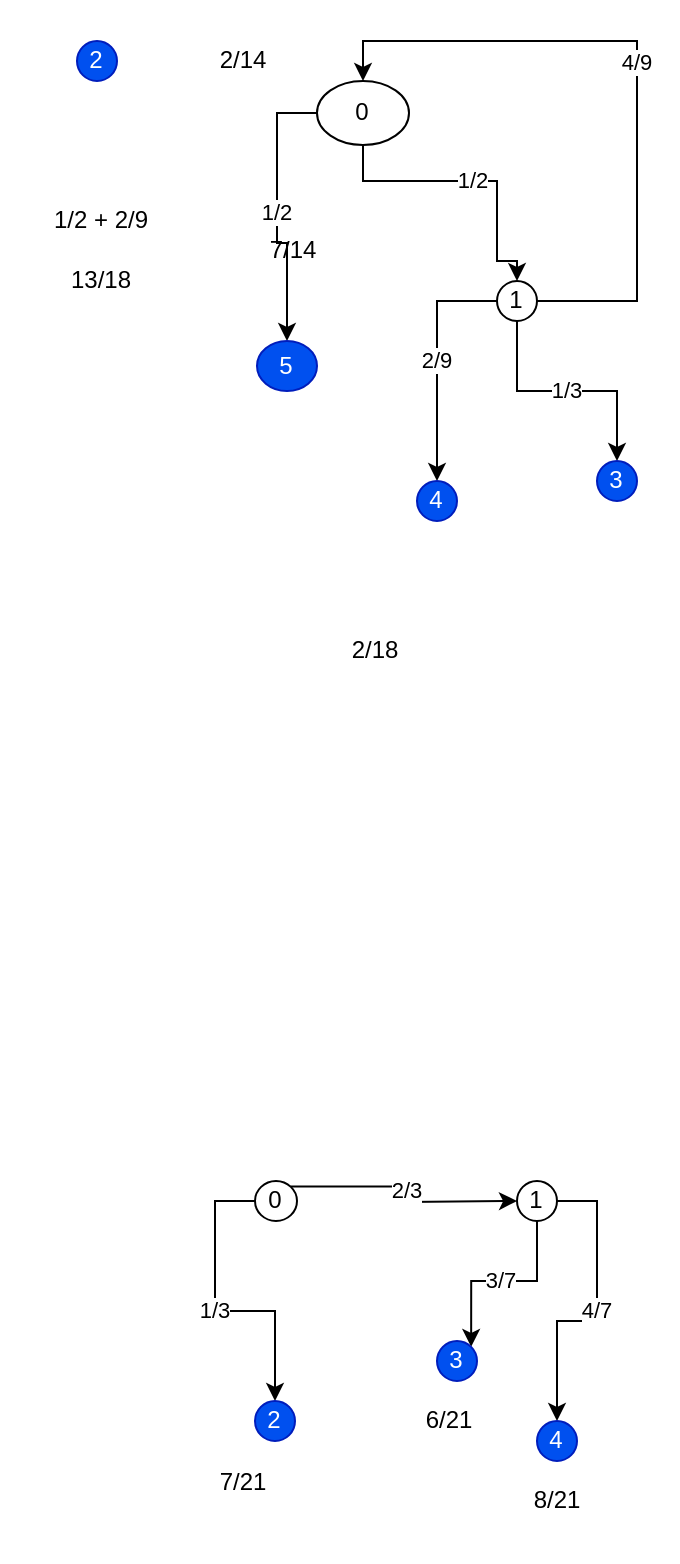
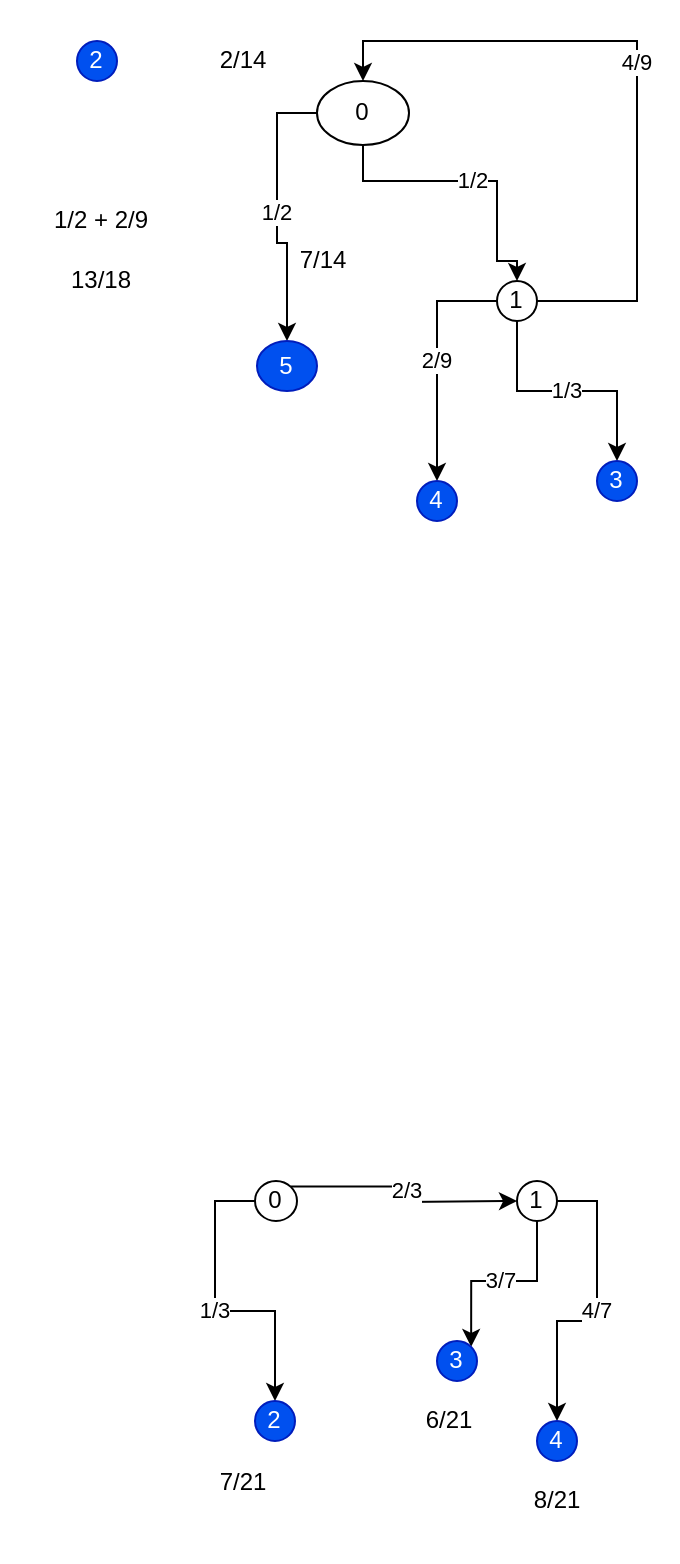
node "7/14": moved (293, 251) -> (323, 261)
node "2/18": removed
